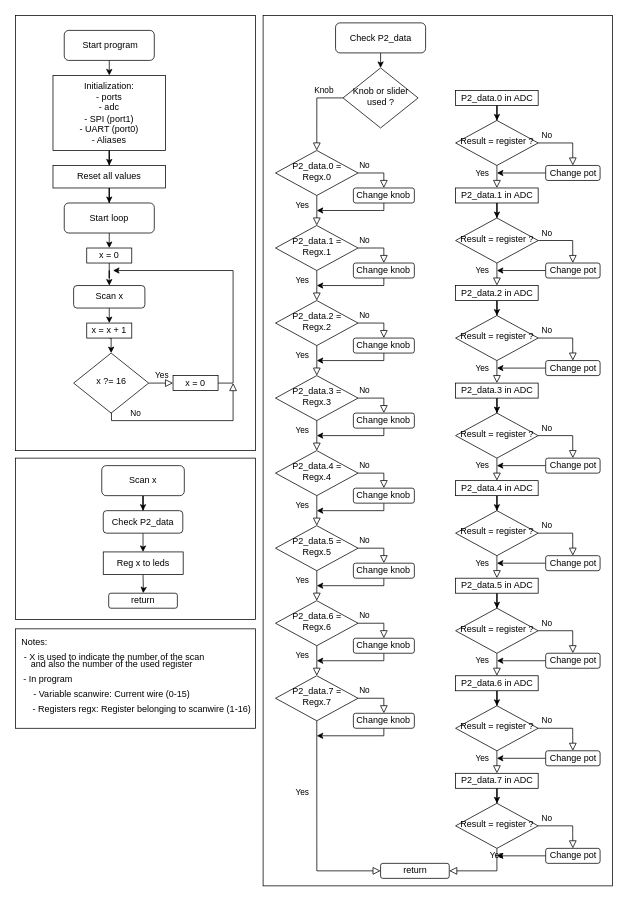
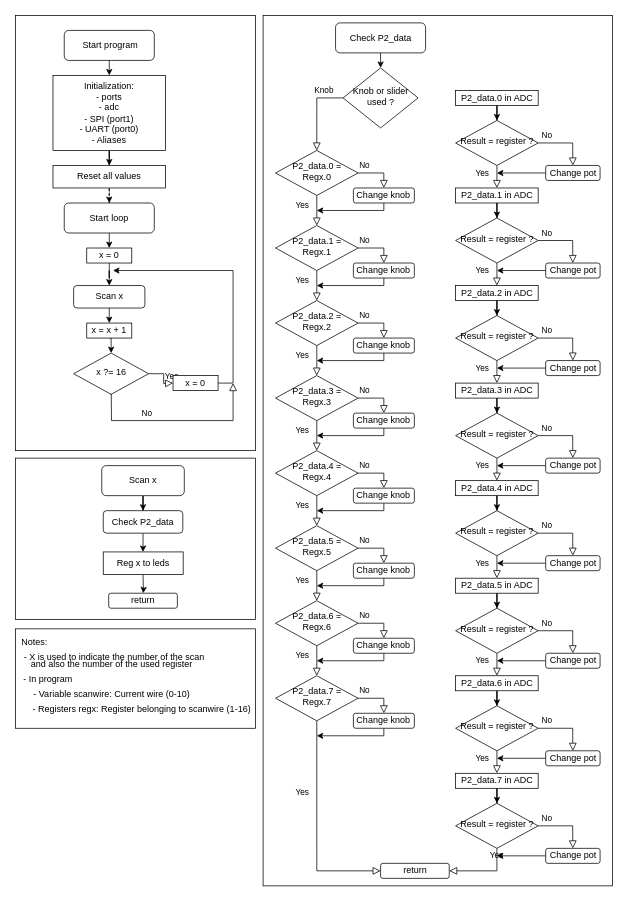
edge "Reset all values" -> "Start loop": style solid -> dashed
node "x ?= 16": size 75x60 -> 75x41
node "- Variable scanwire: Current wire (0-15)": label "- Variable scanwire: Current wire (0-15)" -> "- Variable scanwire: Current wire (0-10)"
